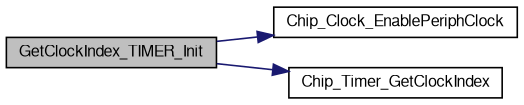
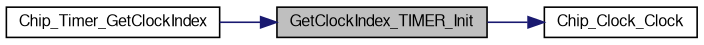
node "Chip_Clock_EnablePeriphClock": label "Chip_Clock_EnablePeriphClock" -> "Chip_Clock_Clock"
edge "GetClockIndex_TIMER_Init" -> "Chip_Timer_GetClockIndex": reversed
